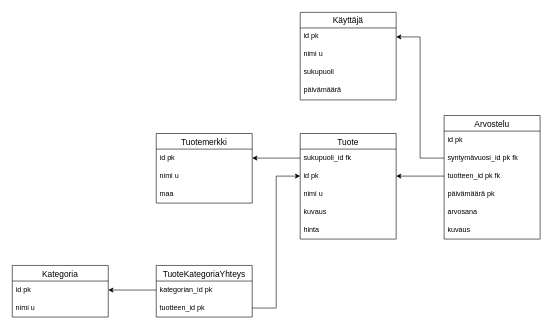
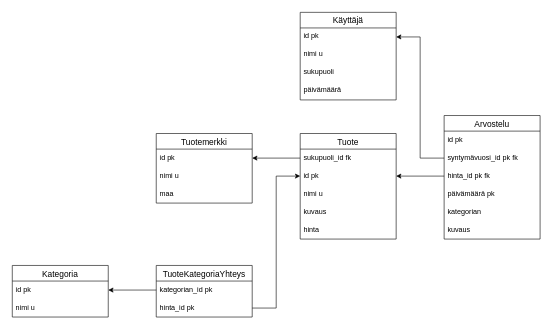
node "tuotteen_id pk fk": label "tuotteen_id pk fk" -> "hinta_id pk fk"
node "arvosana": label "arvosana" -> "kategorian"
node "tuotteen_id pk": label "tuotteen_id pk" -> "hinta_id pk"
